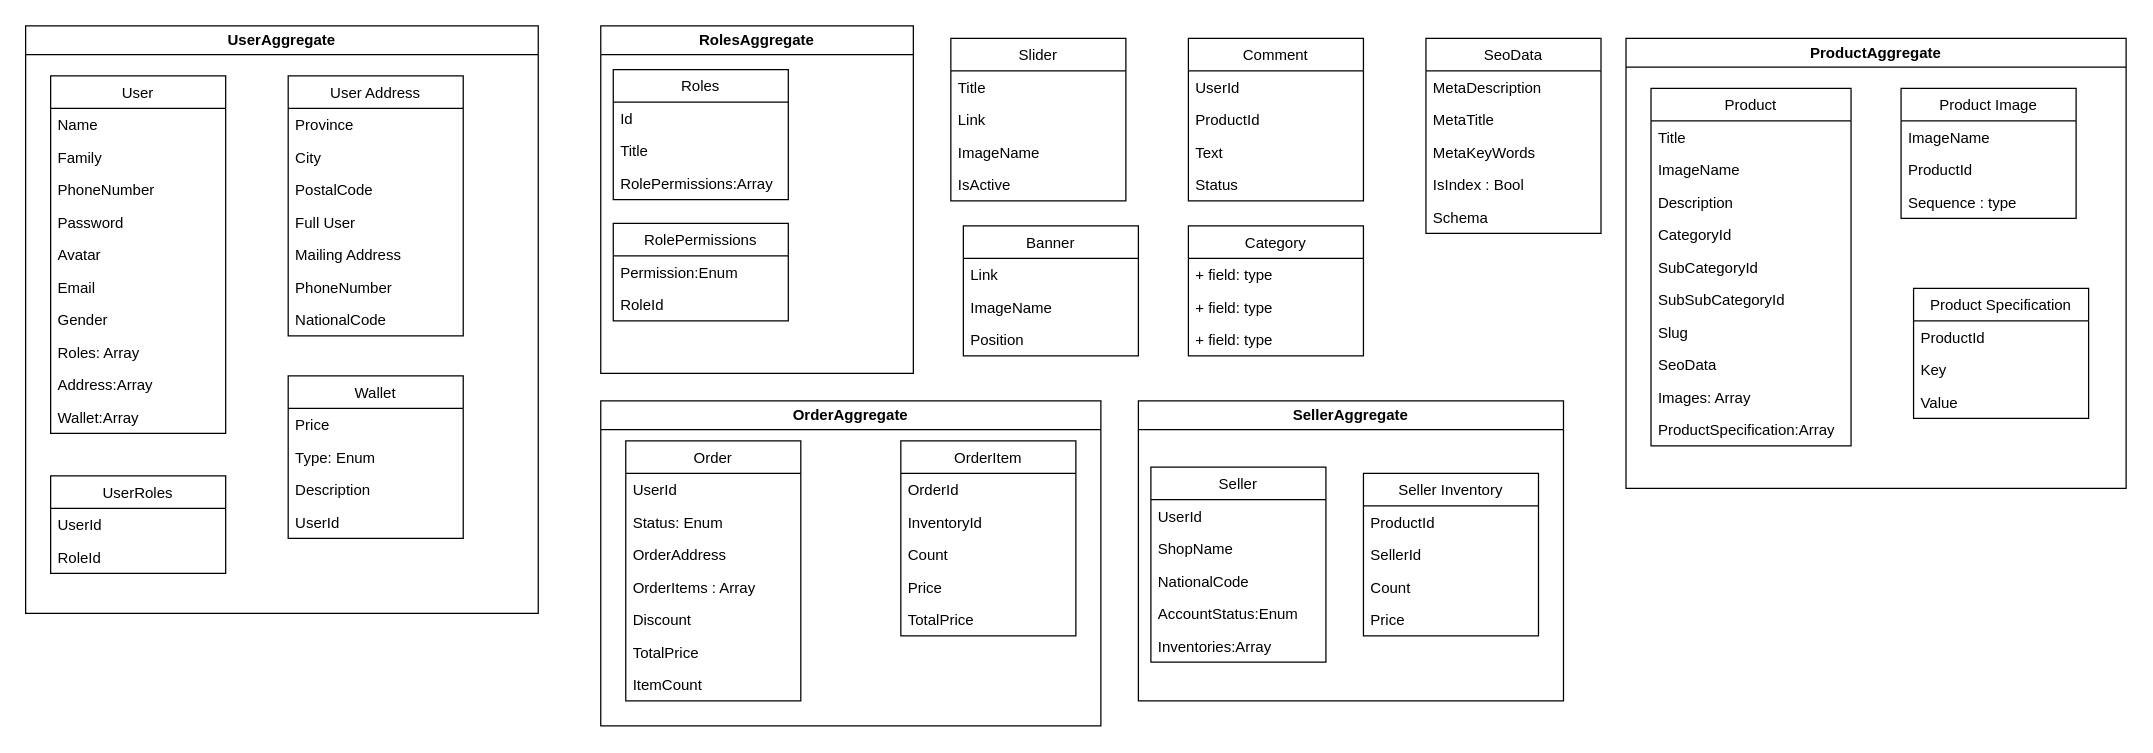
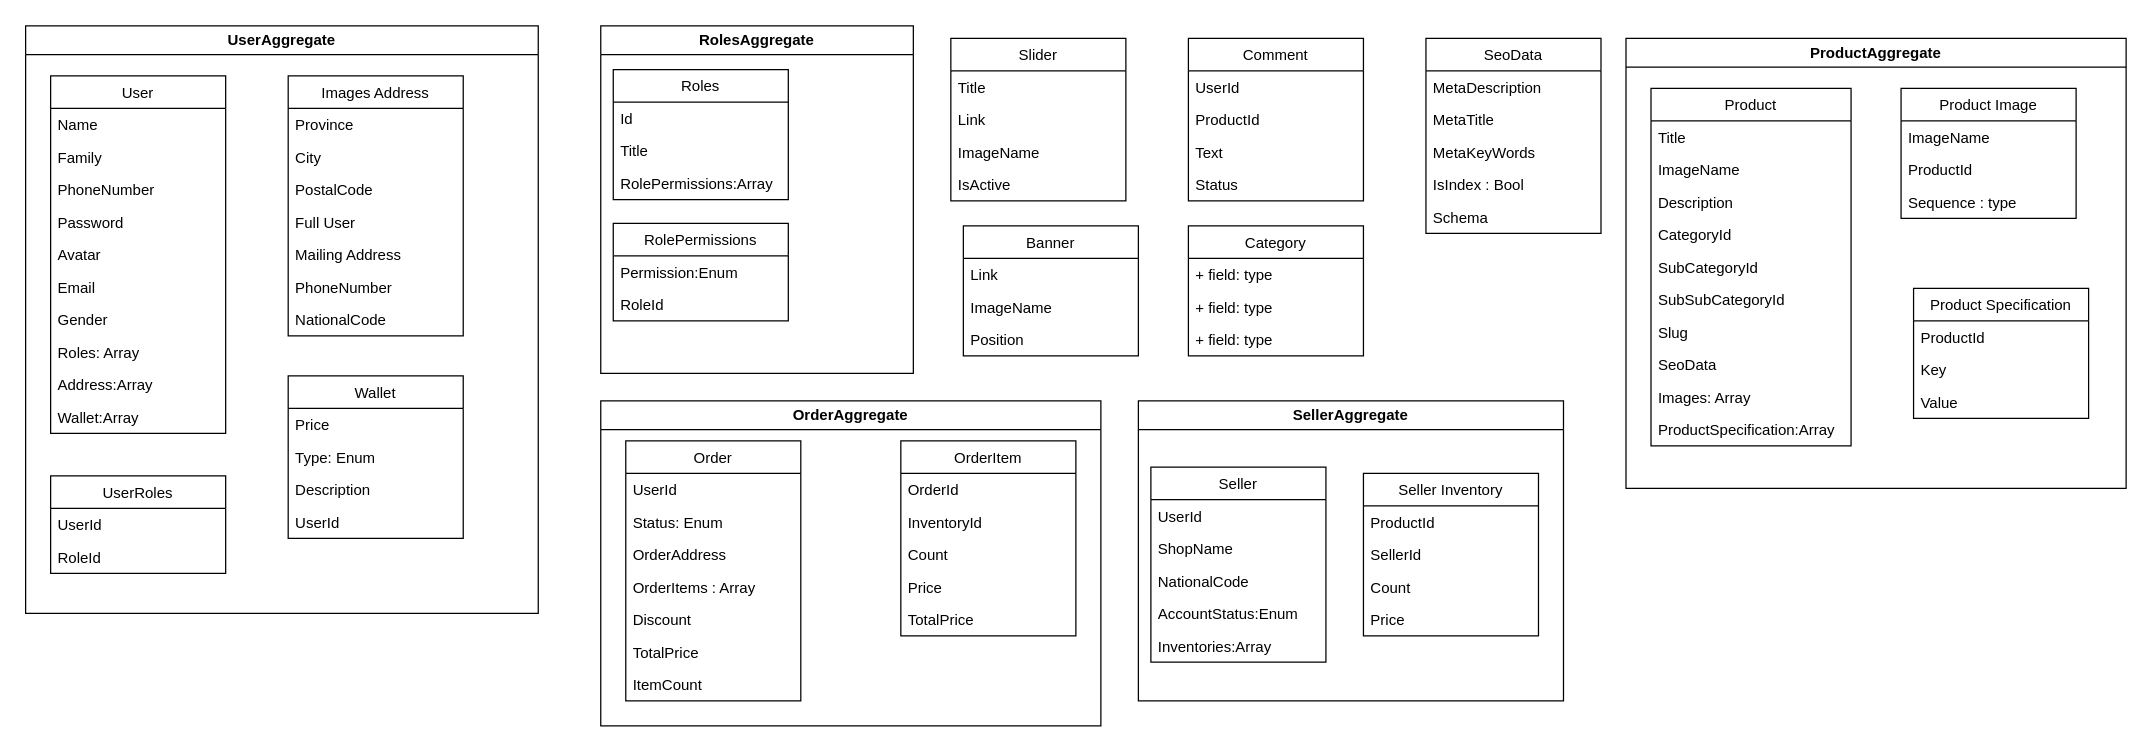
node "User Address": label "User Address" -> "Images Address"
